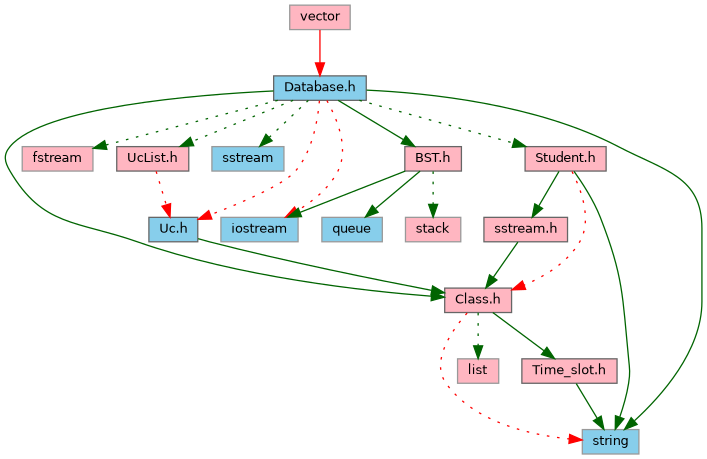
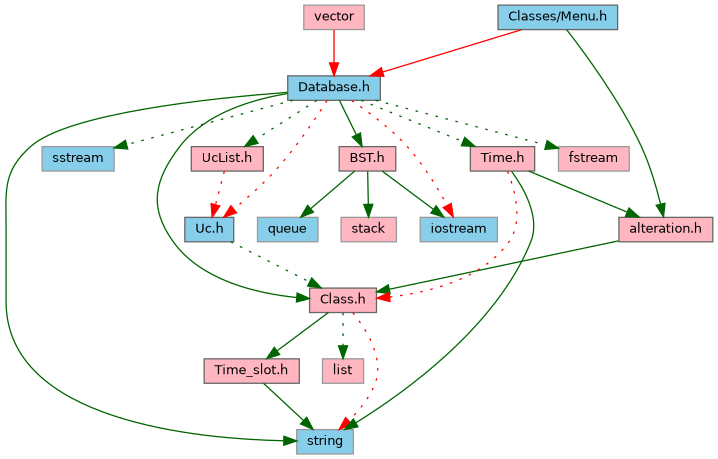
node "Classes/Menu.h": added
node "Student.h": label "Student.h" -> "Time.h"
edge "BST.h" -> "stack": style dotted -> solid
node "sstream.h": label "sstream.h" -> "alteration.h"
edge "Uc.h" -> "Class.h": style solid -> dotted
